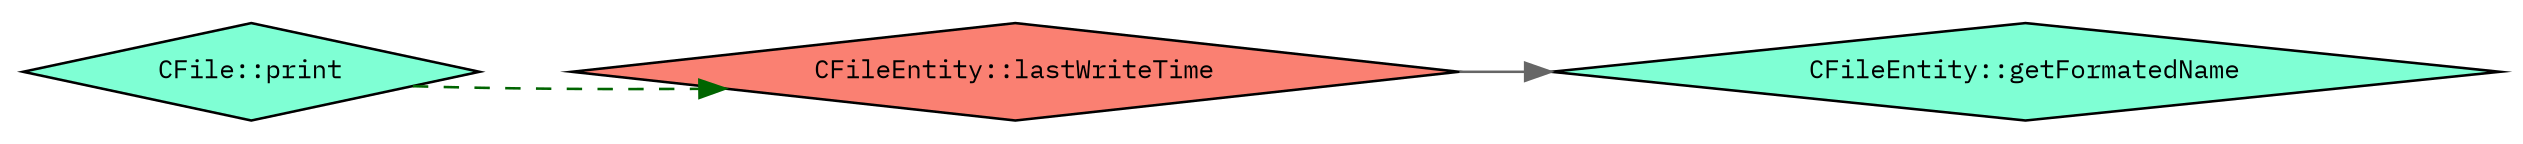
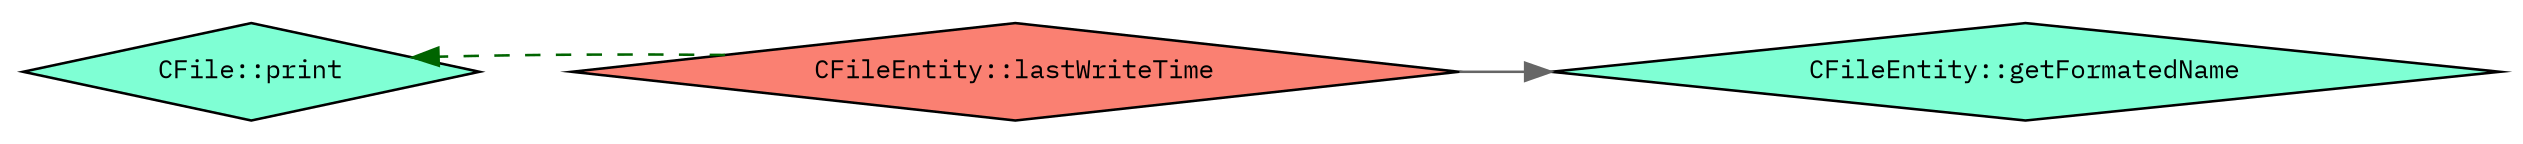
edge "CFile::print" -> "CFileEntity::lastWriteTime": reversed
